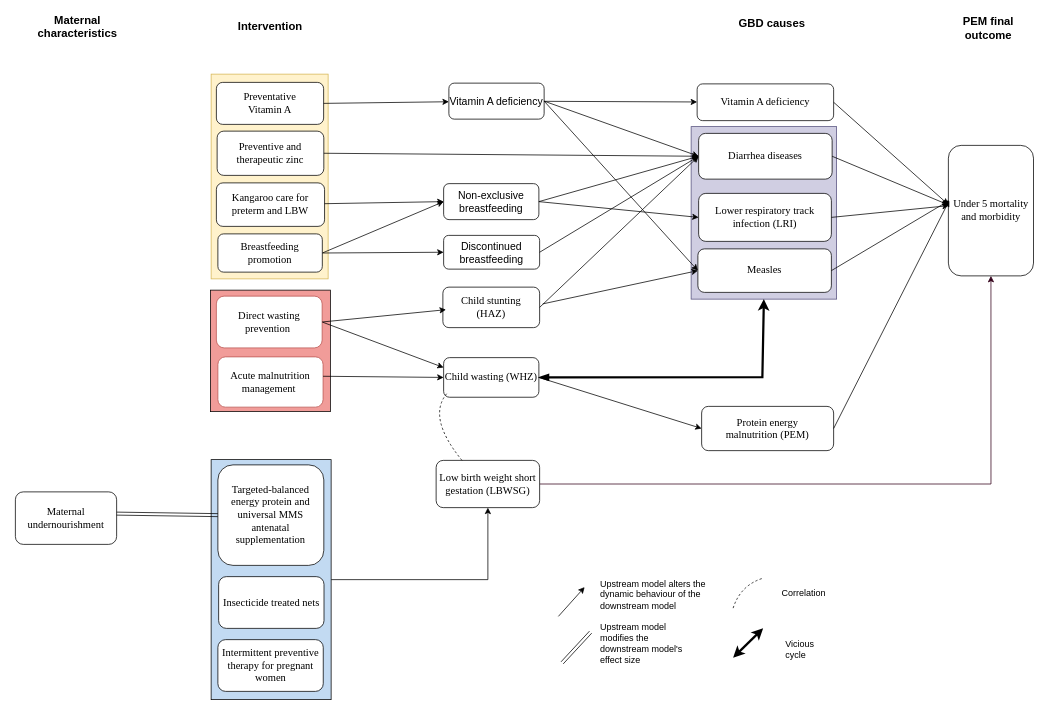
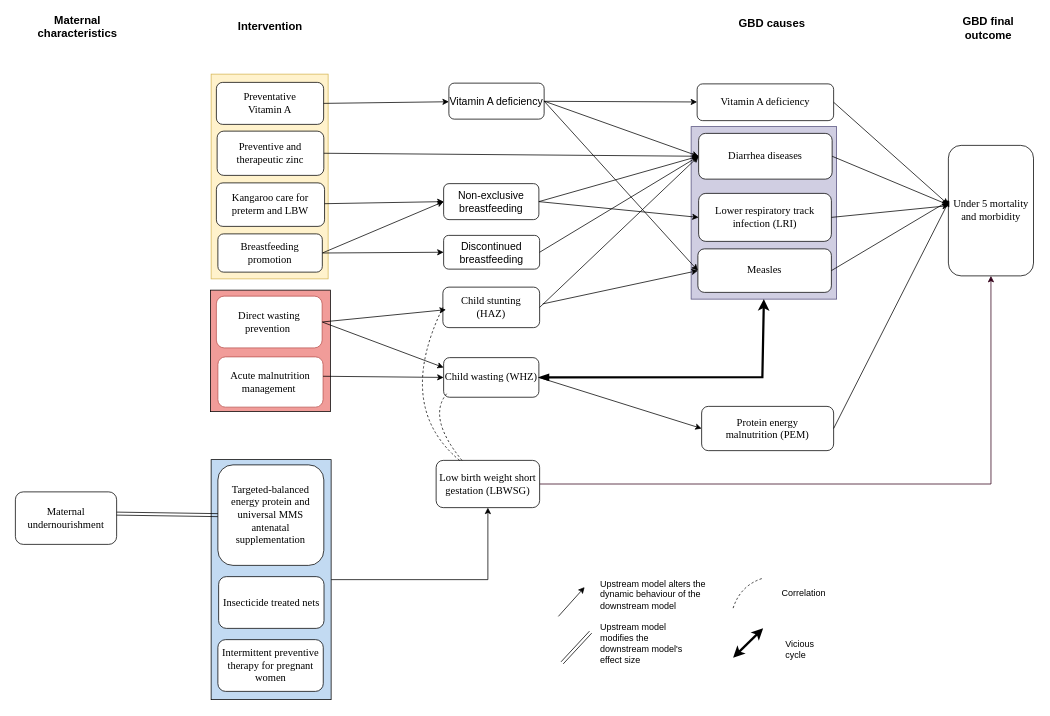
node "PEM final outcome": label "PEM final outcome" -> "GBD final outcome"
edge "Child stunting (HAZ)" -- "Low birth weight short gestation (LBWSG)": added
